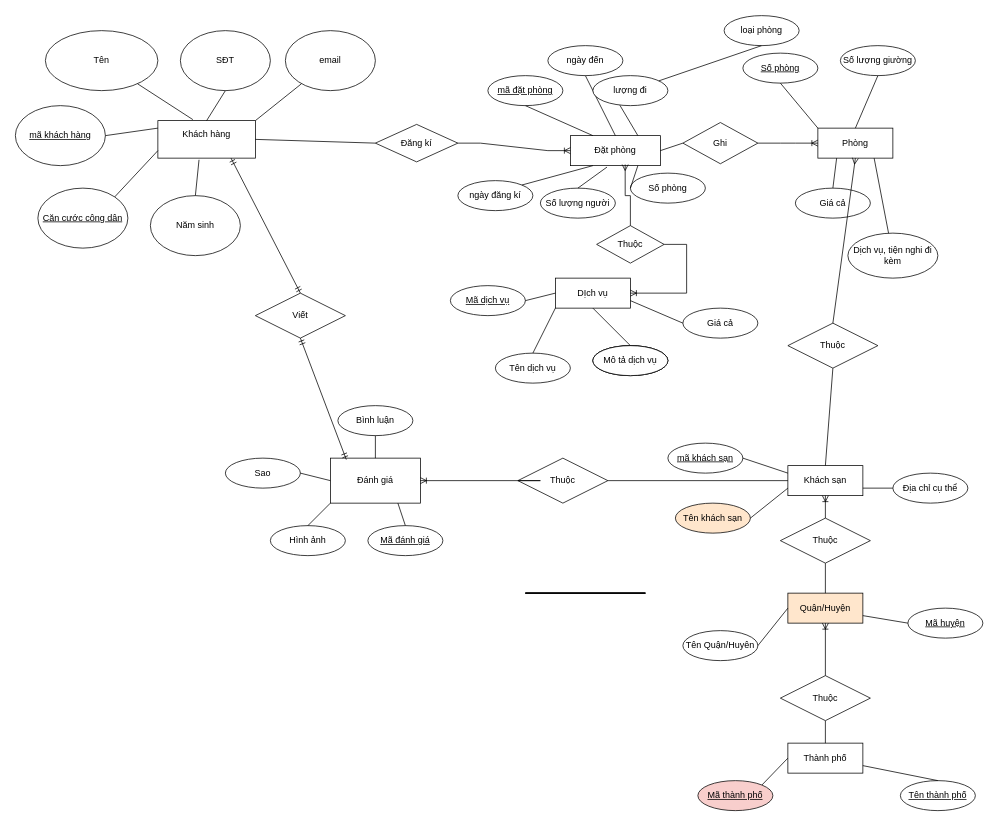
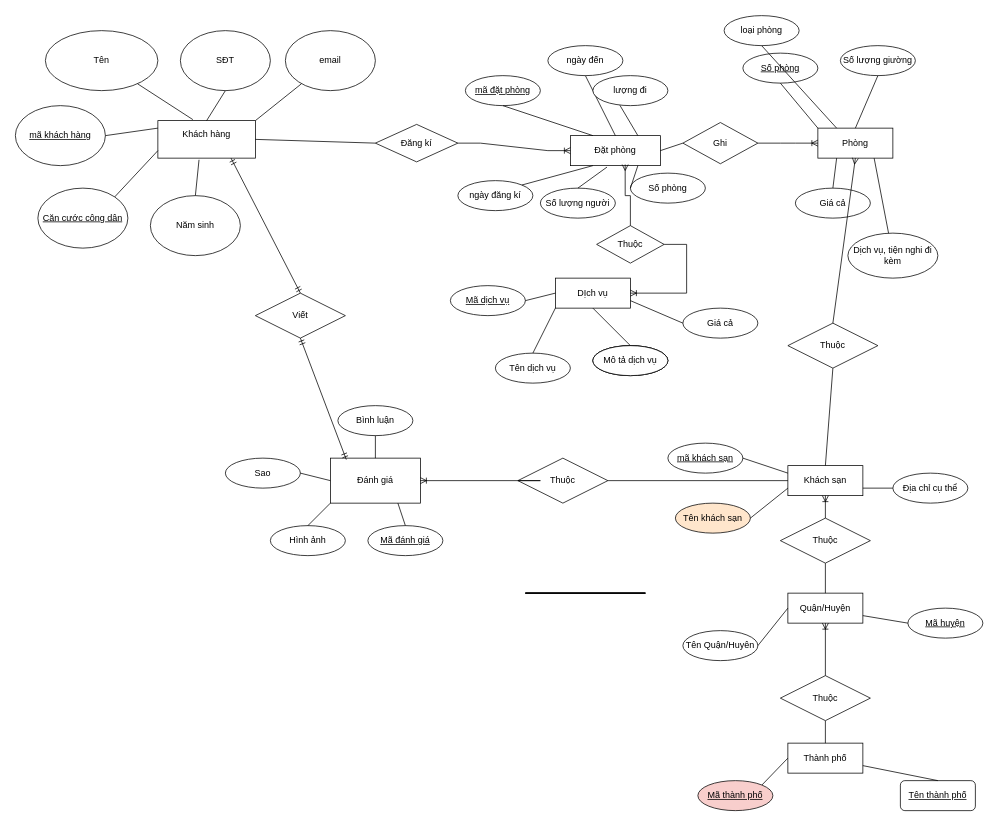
edge "loại phòng" -- "lượng đi": now "loại phòng" -- "Phòng"
node "mã đặt phòng": moved (525, 90) -> (503, 90)
node "Quận/Huyện": fillcolor #ffe6cc -> #ffffff
node "Tên thành phố": shape ellipse -> rounded rectangle
